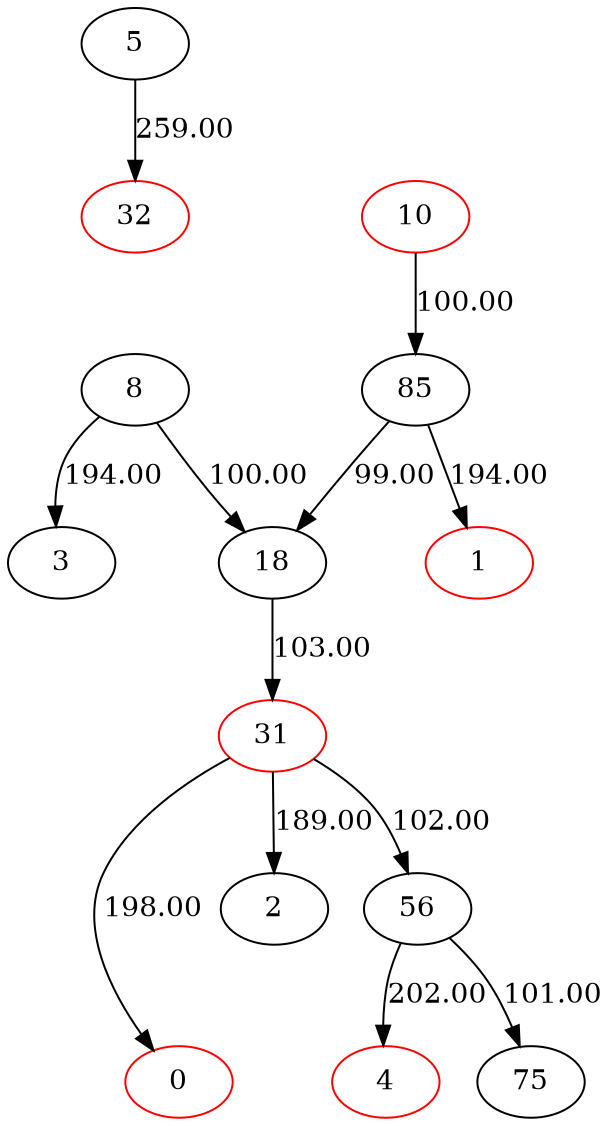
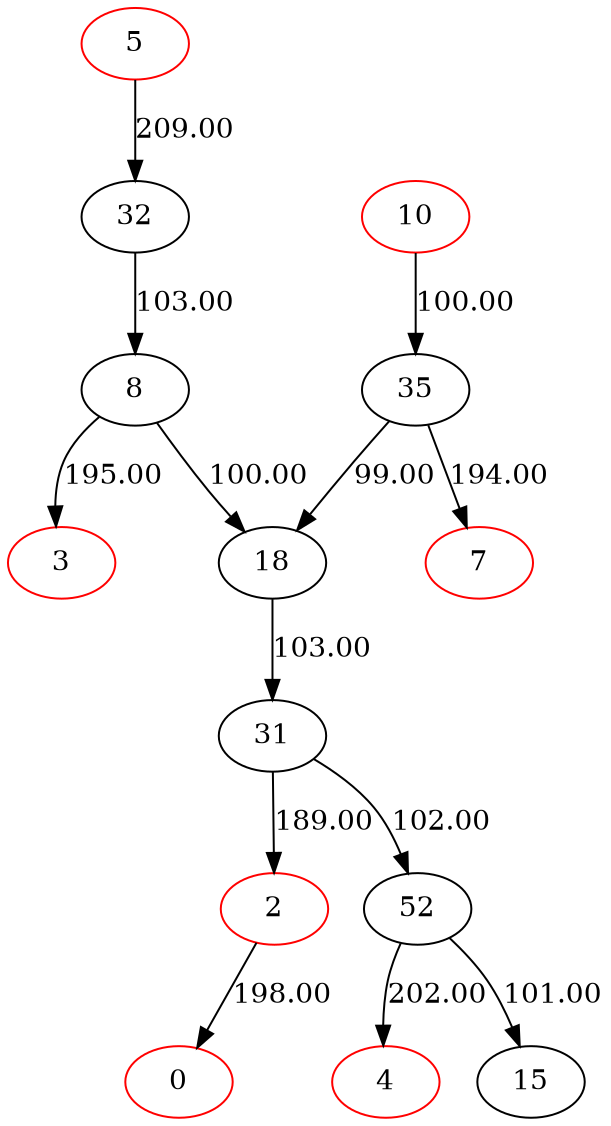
node "5": color black -> red
edge "5" -> "32": label "259.00" -> "209.00"
node "32": color red -> black
edge "32" -> "8": added, label "103.00"
node "85": label "85" -> "35"
edge "8" -> "3": label "194.00" -> "195.00"
node "3": color black -> red
node "1": label "1" -> "7"
node "31": color red -> black
edge "31" -> "0": now "2" -> "0"
node "2": color black -> red
node "56": label "56" -> "52"
node "75": label "75" -> "15"
